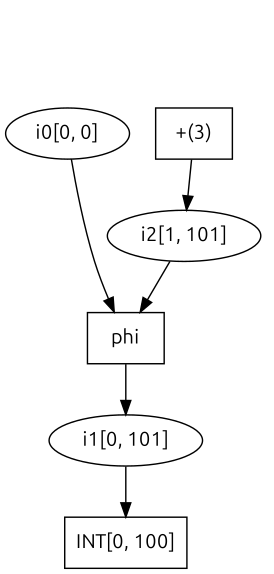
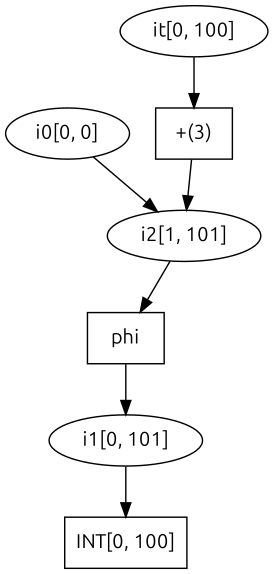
node "it[0, 100]": added
edge "i0[0, 0]" -> "phi": now "i0[0, 0]" -> "i2[1, 101]"
